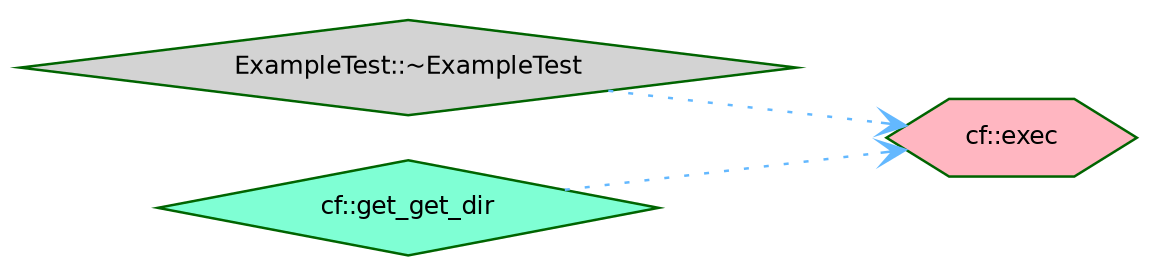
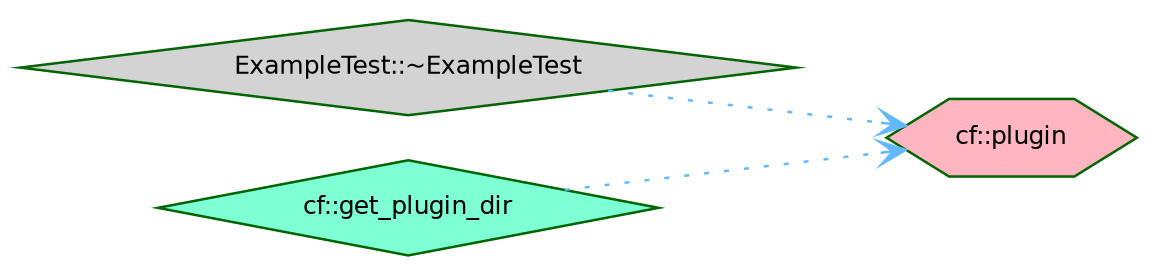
node "cf::exec": label "cf::exec" -> "cf::plugin"
node "cf::get_get_dir": label "cf::get_get_dir" -> "cf::get_plugin_dir"
